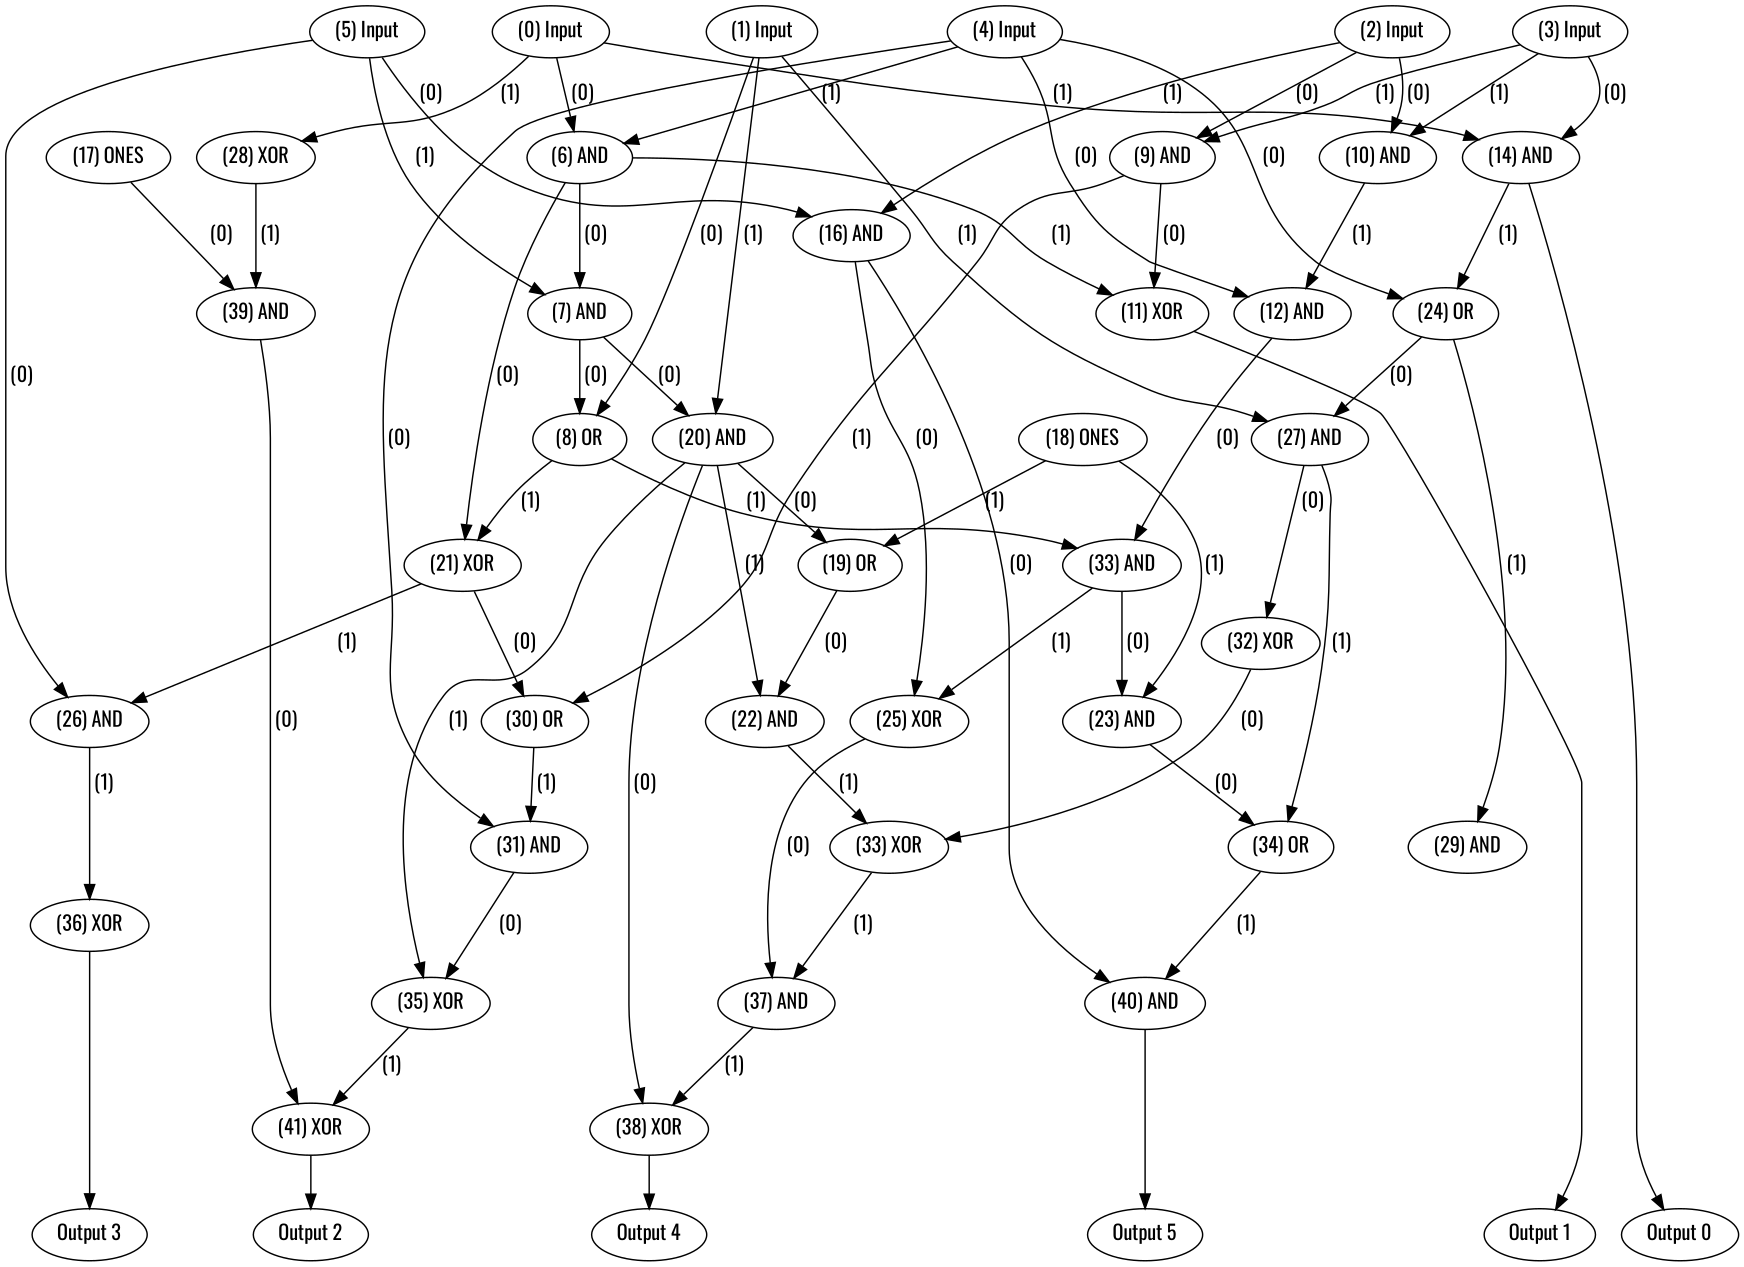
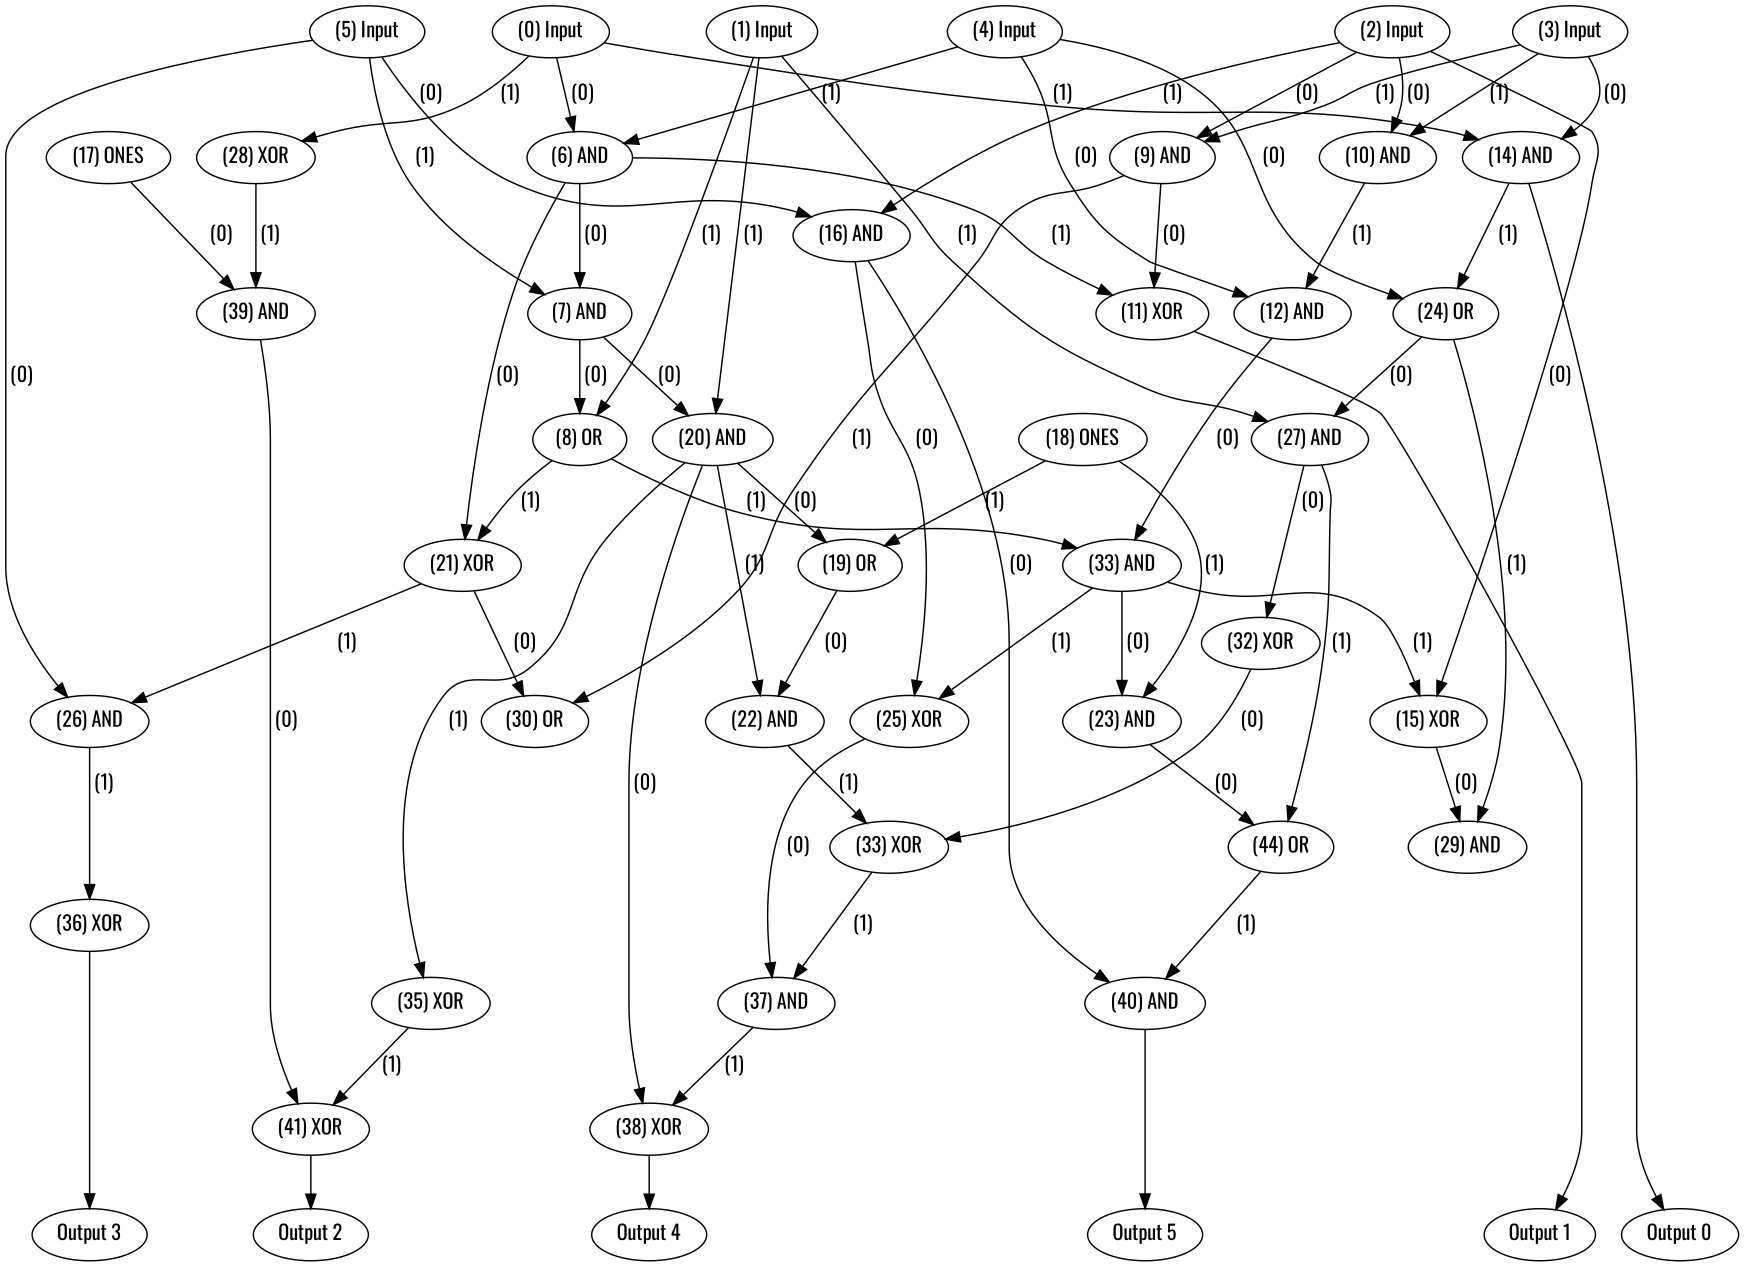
edge "(1) Input" -> "(8) OR": label " (0)" -> " (1)"
node "(15) XOR": added
node "(31) AND": removed
node "(34) OR": label "(34) OR" -> "(44) OR"
